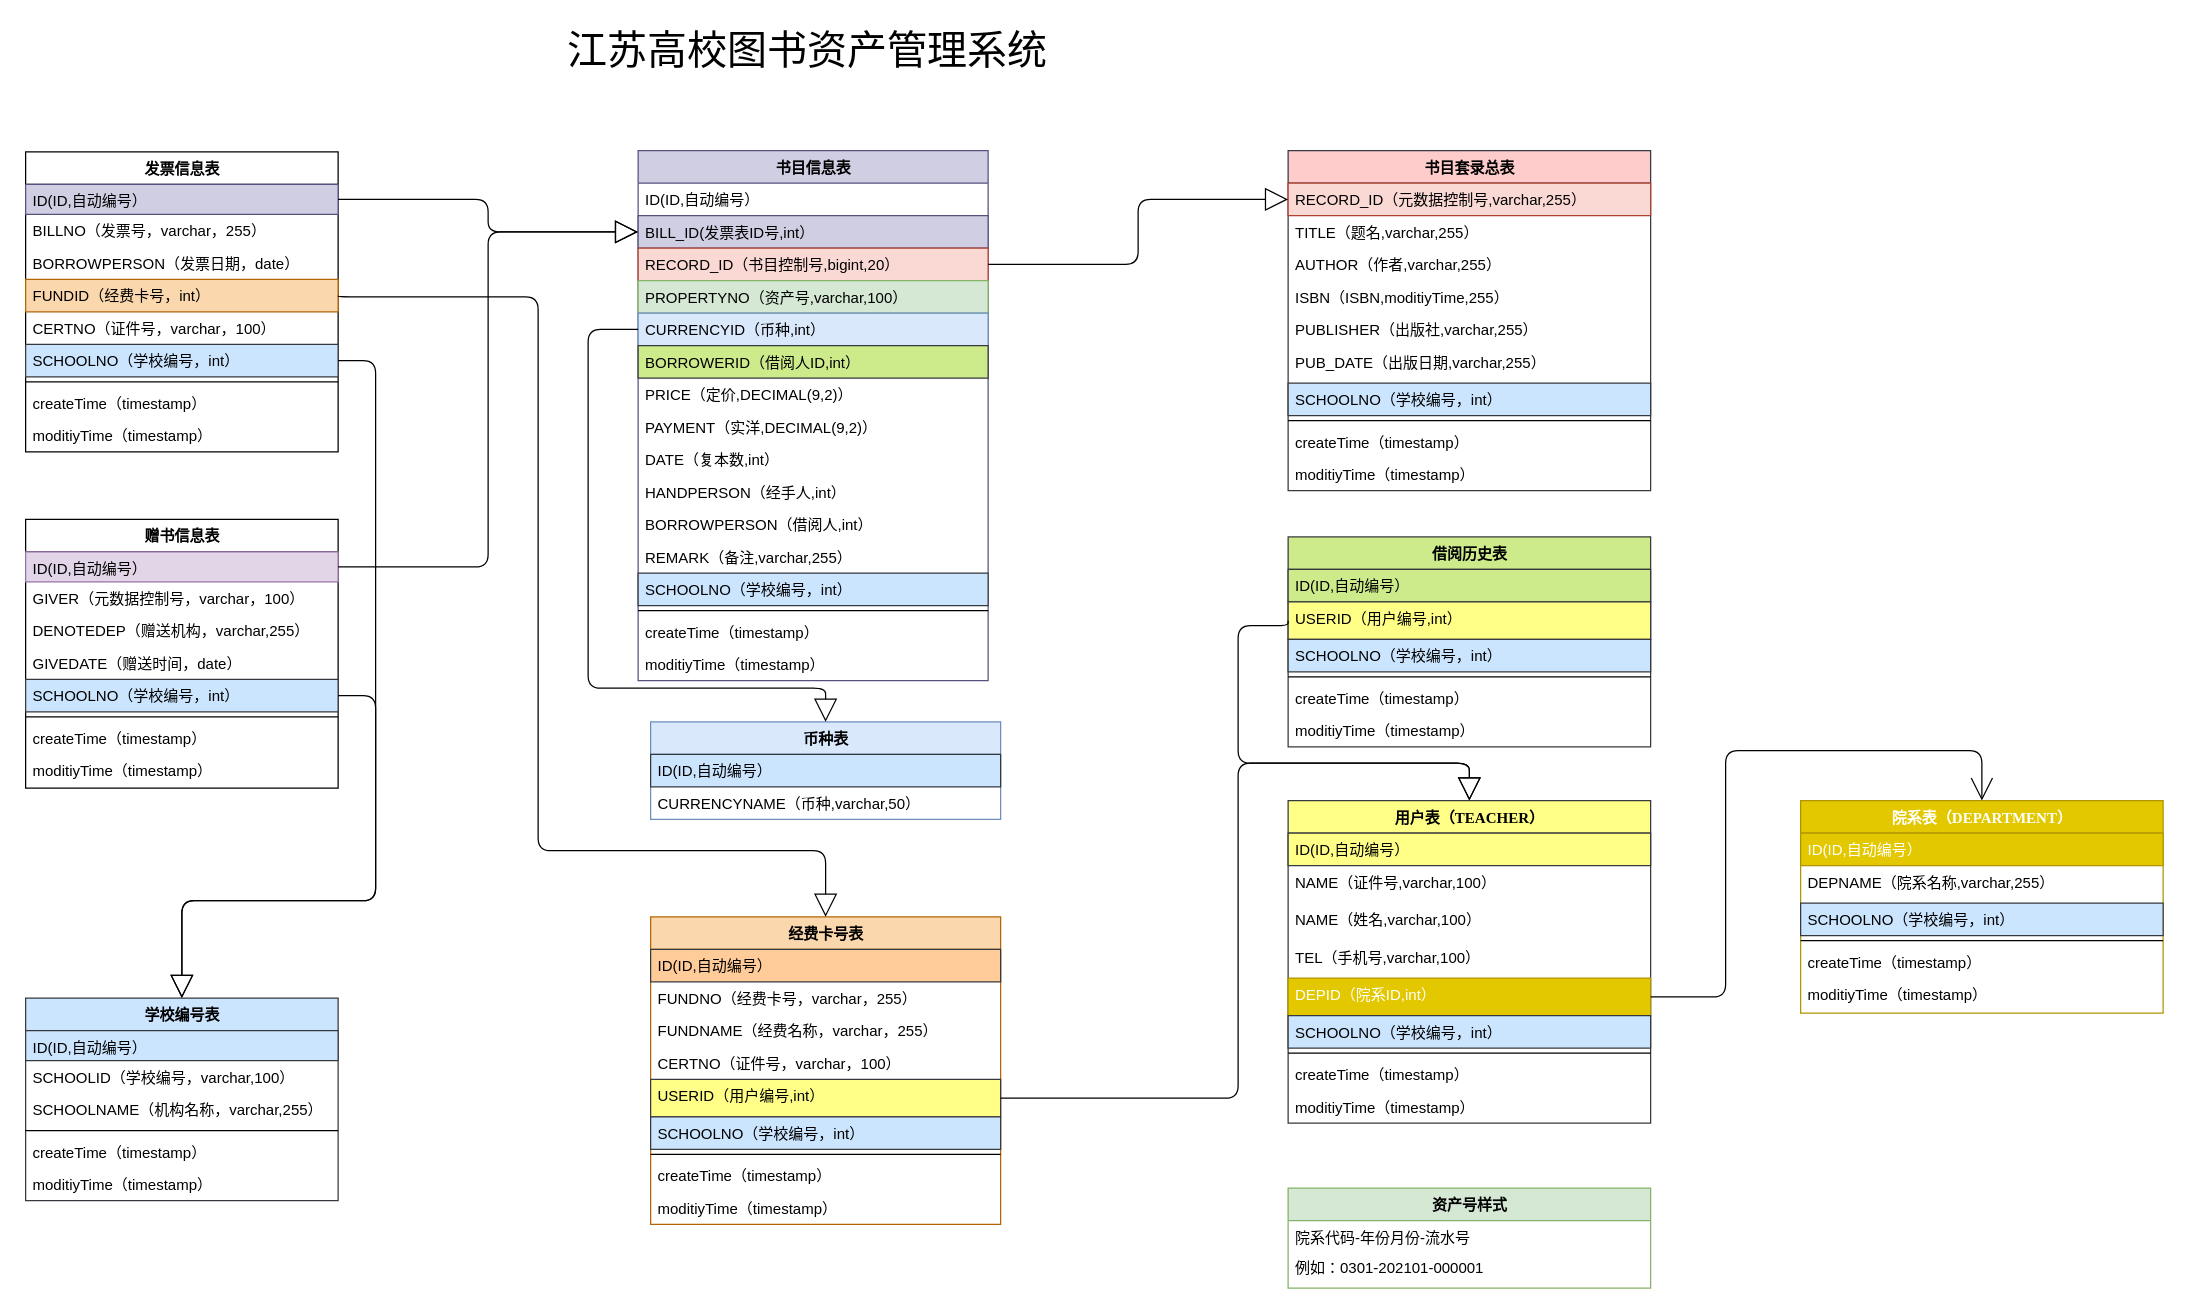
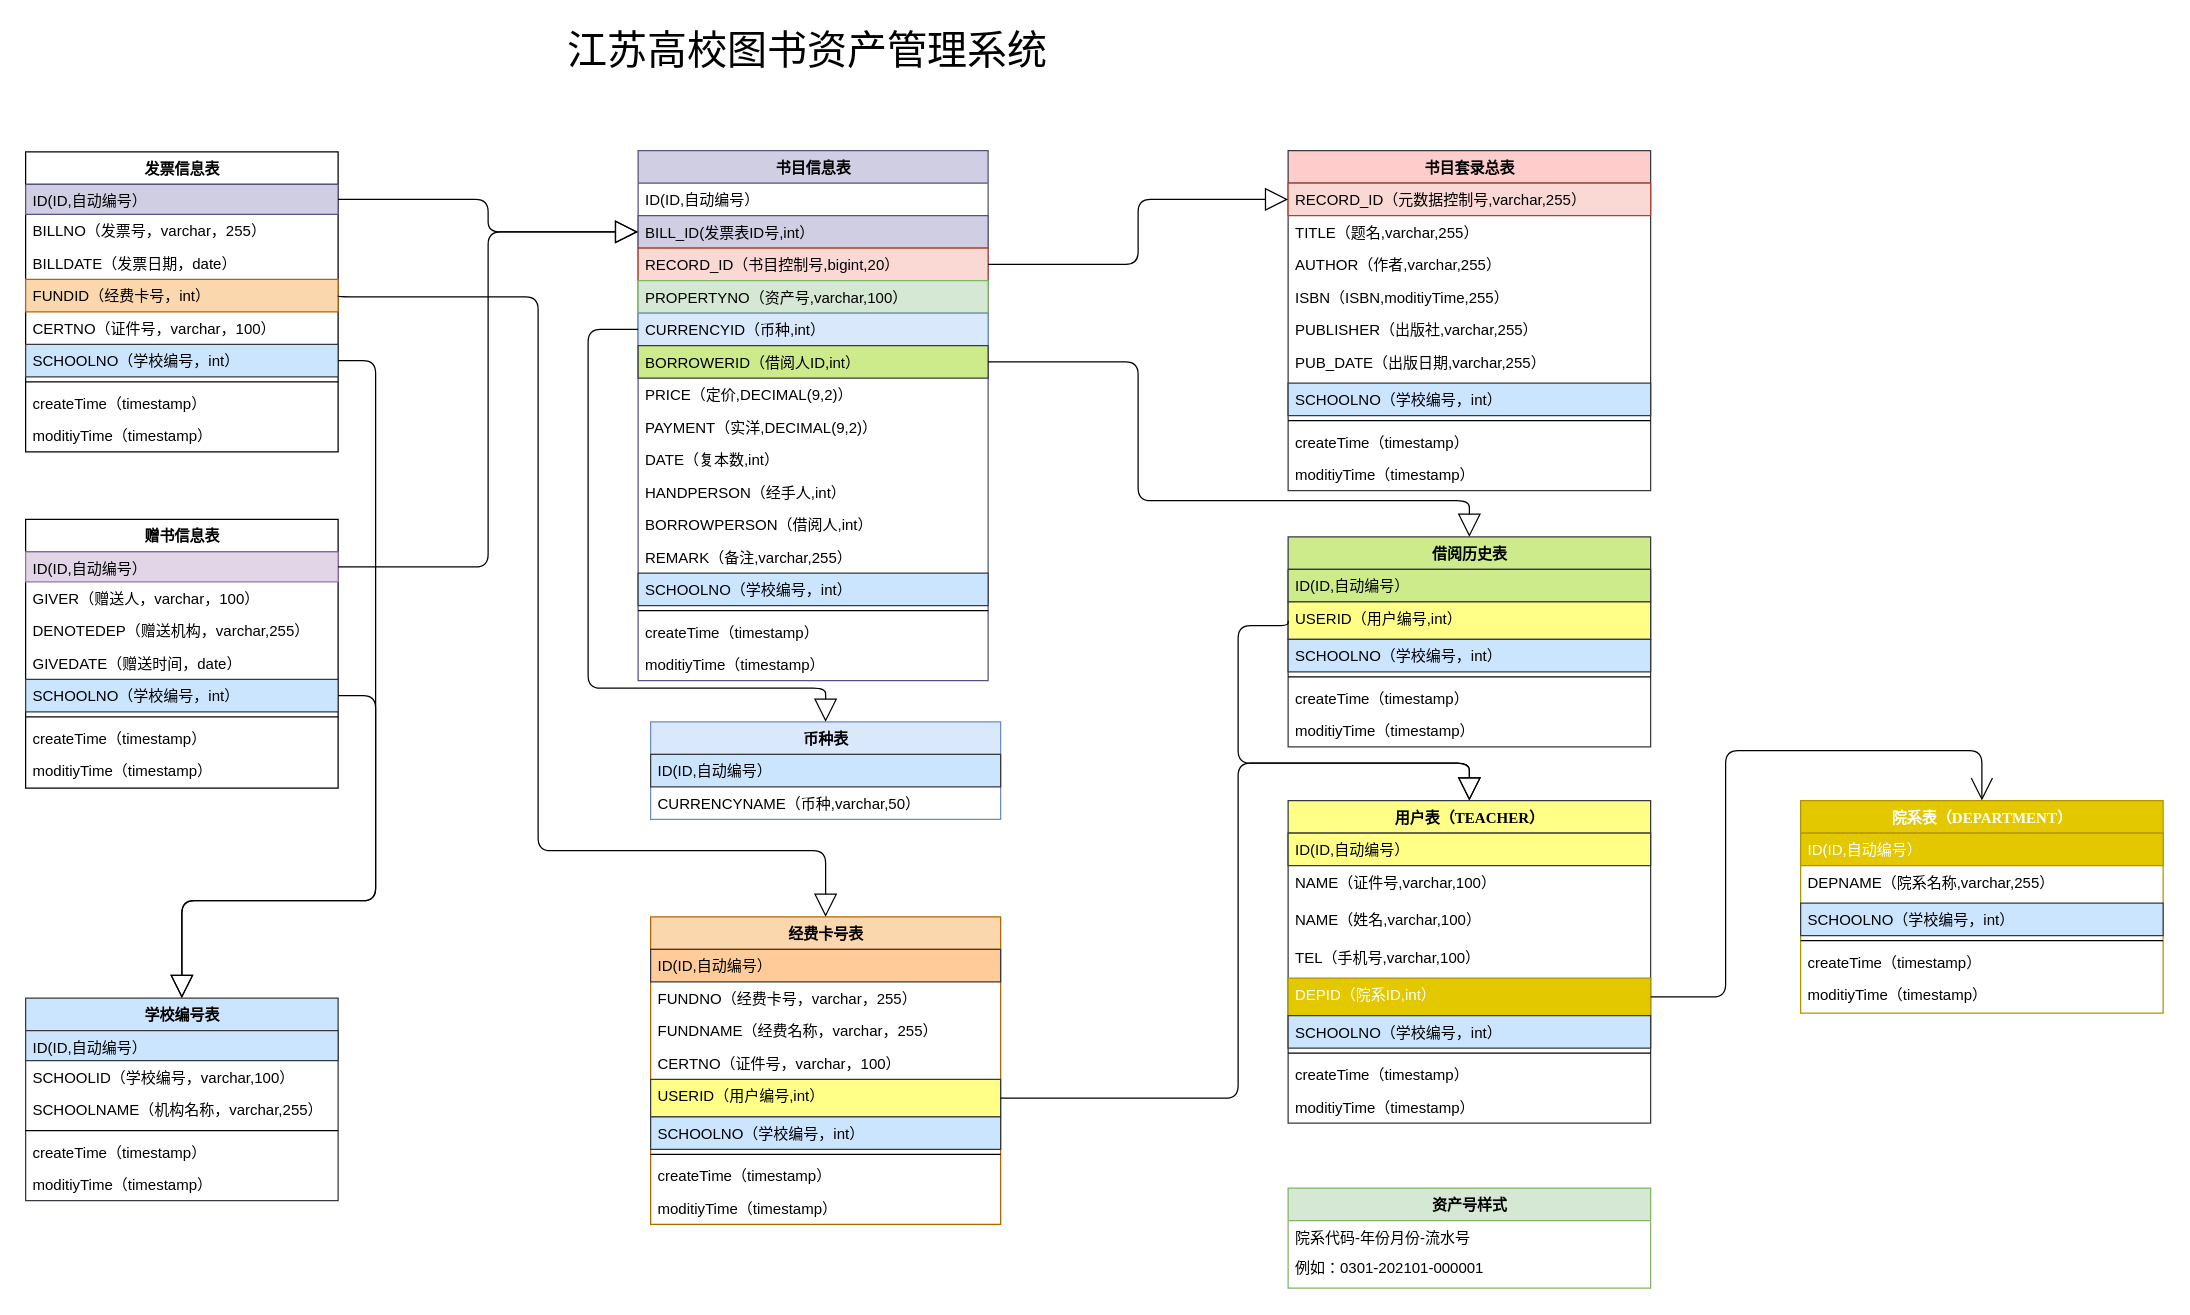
node "BORROWPERSON（发票日期，date）": label "BORROWPERSON（发票日期，date）" -> "BILLDATE（发票日期，date）"
edge "BORROWERID（借阅人ID,int）" -> "借阅历史表": added
node "GIVER（元数据控制号，varchar，100）": label "GIVER（元数据控制号，varchar，100）" -> "GIVER（赠送人，varchar，100）"
